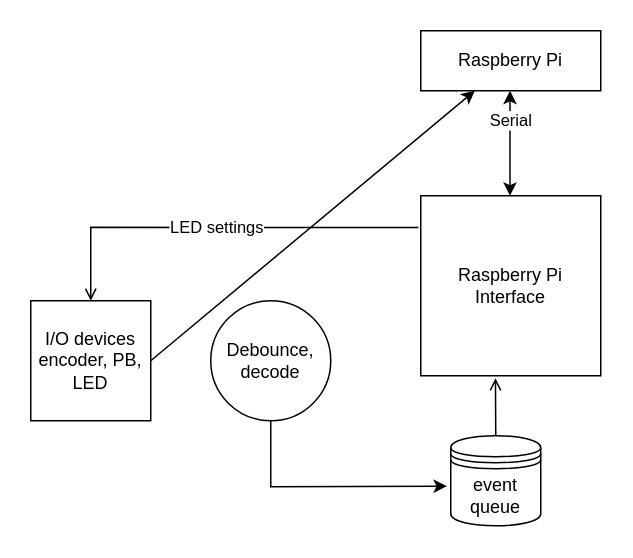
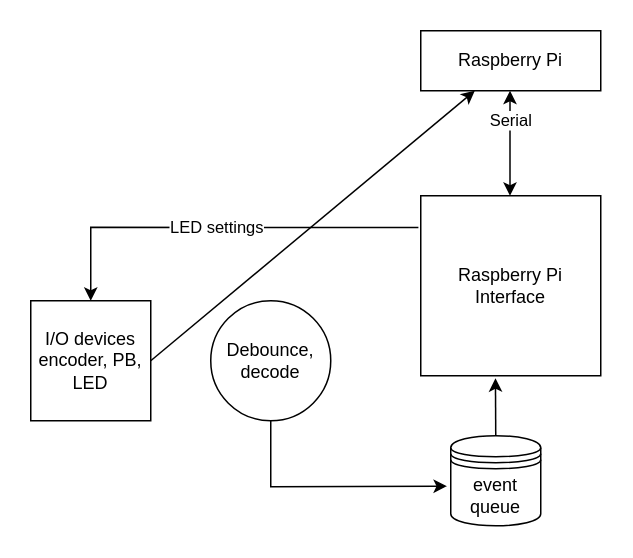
edge "Raspberry Pi Interface" -> "I/O devices encoder, PB, LED": arrowhead open -> classic
edge "event queue" -> "Raspberry Pi Interface": arrowhead open -> classic
